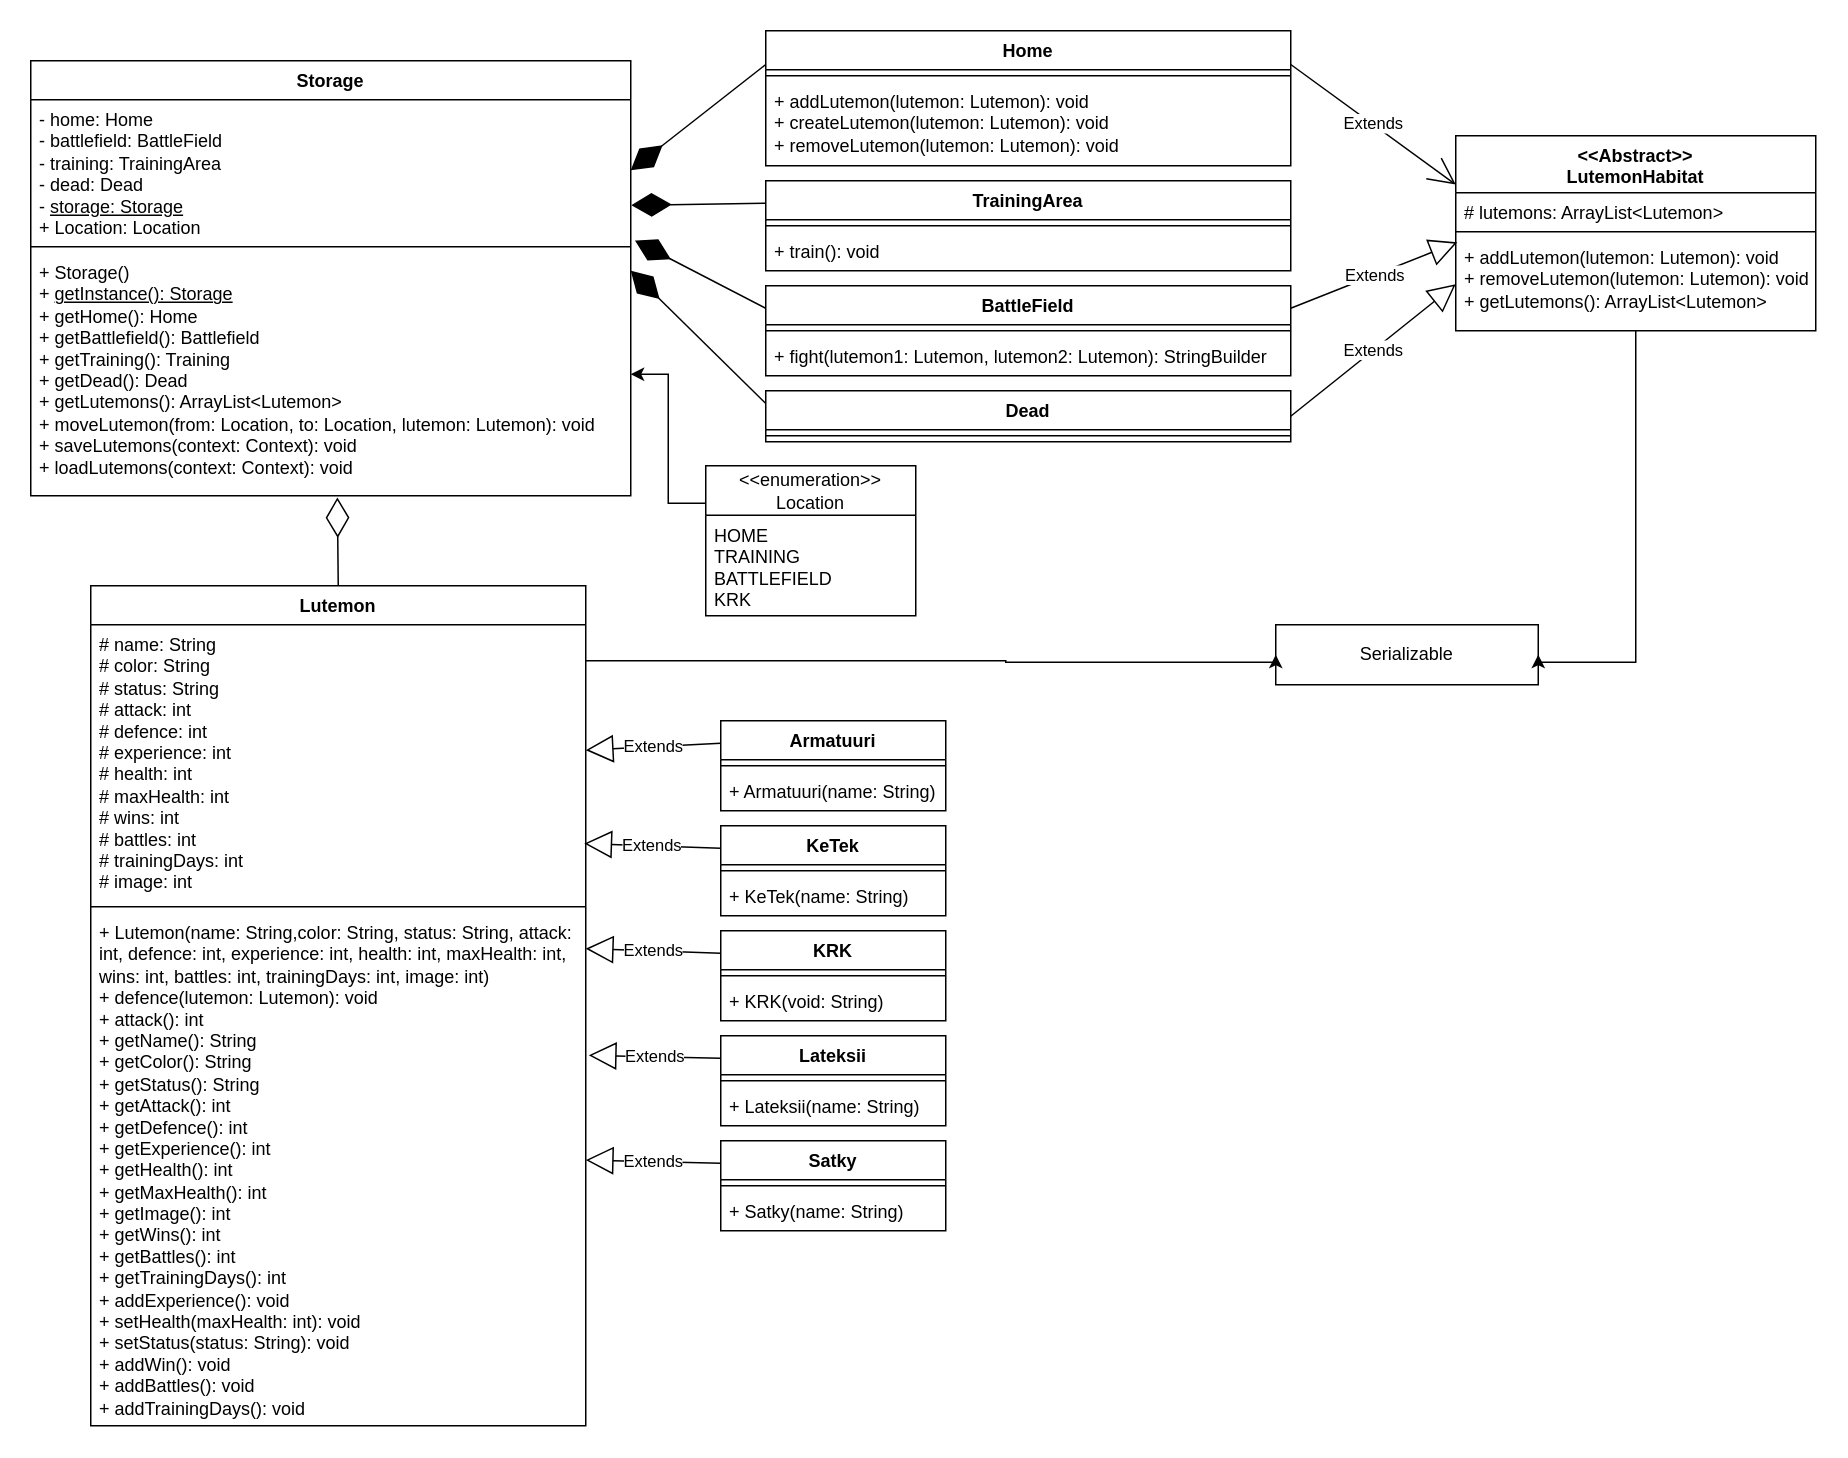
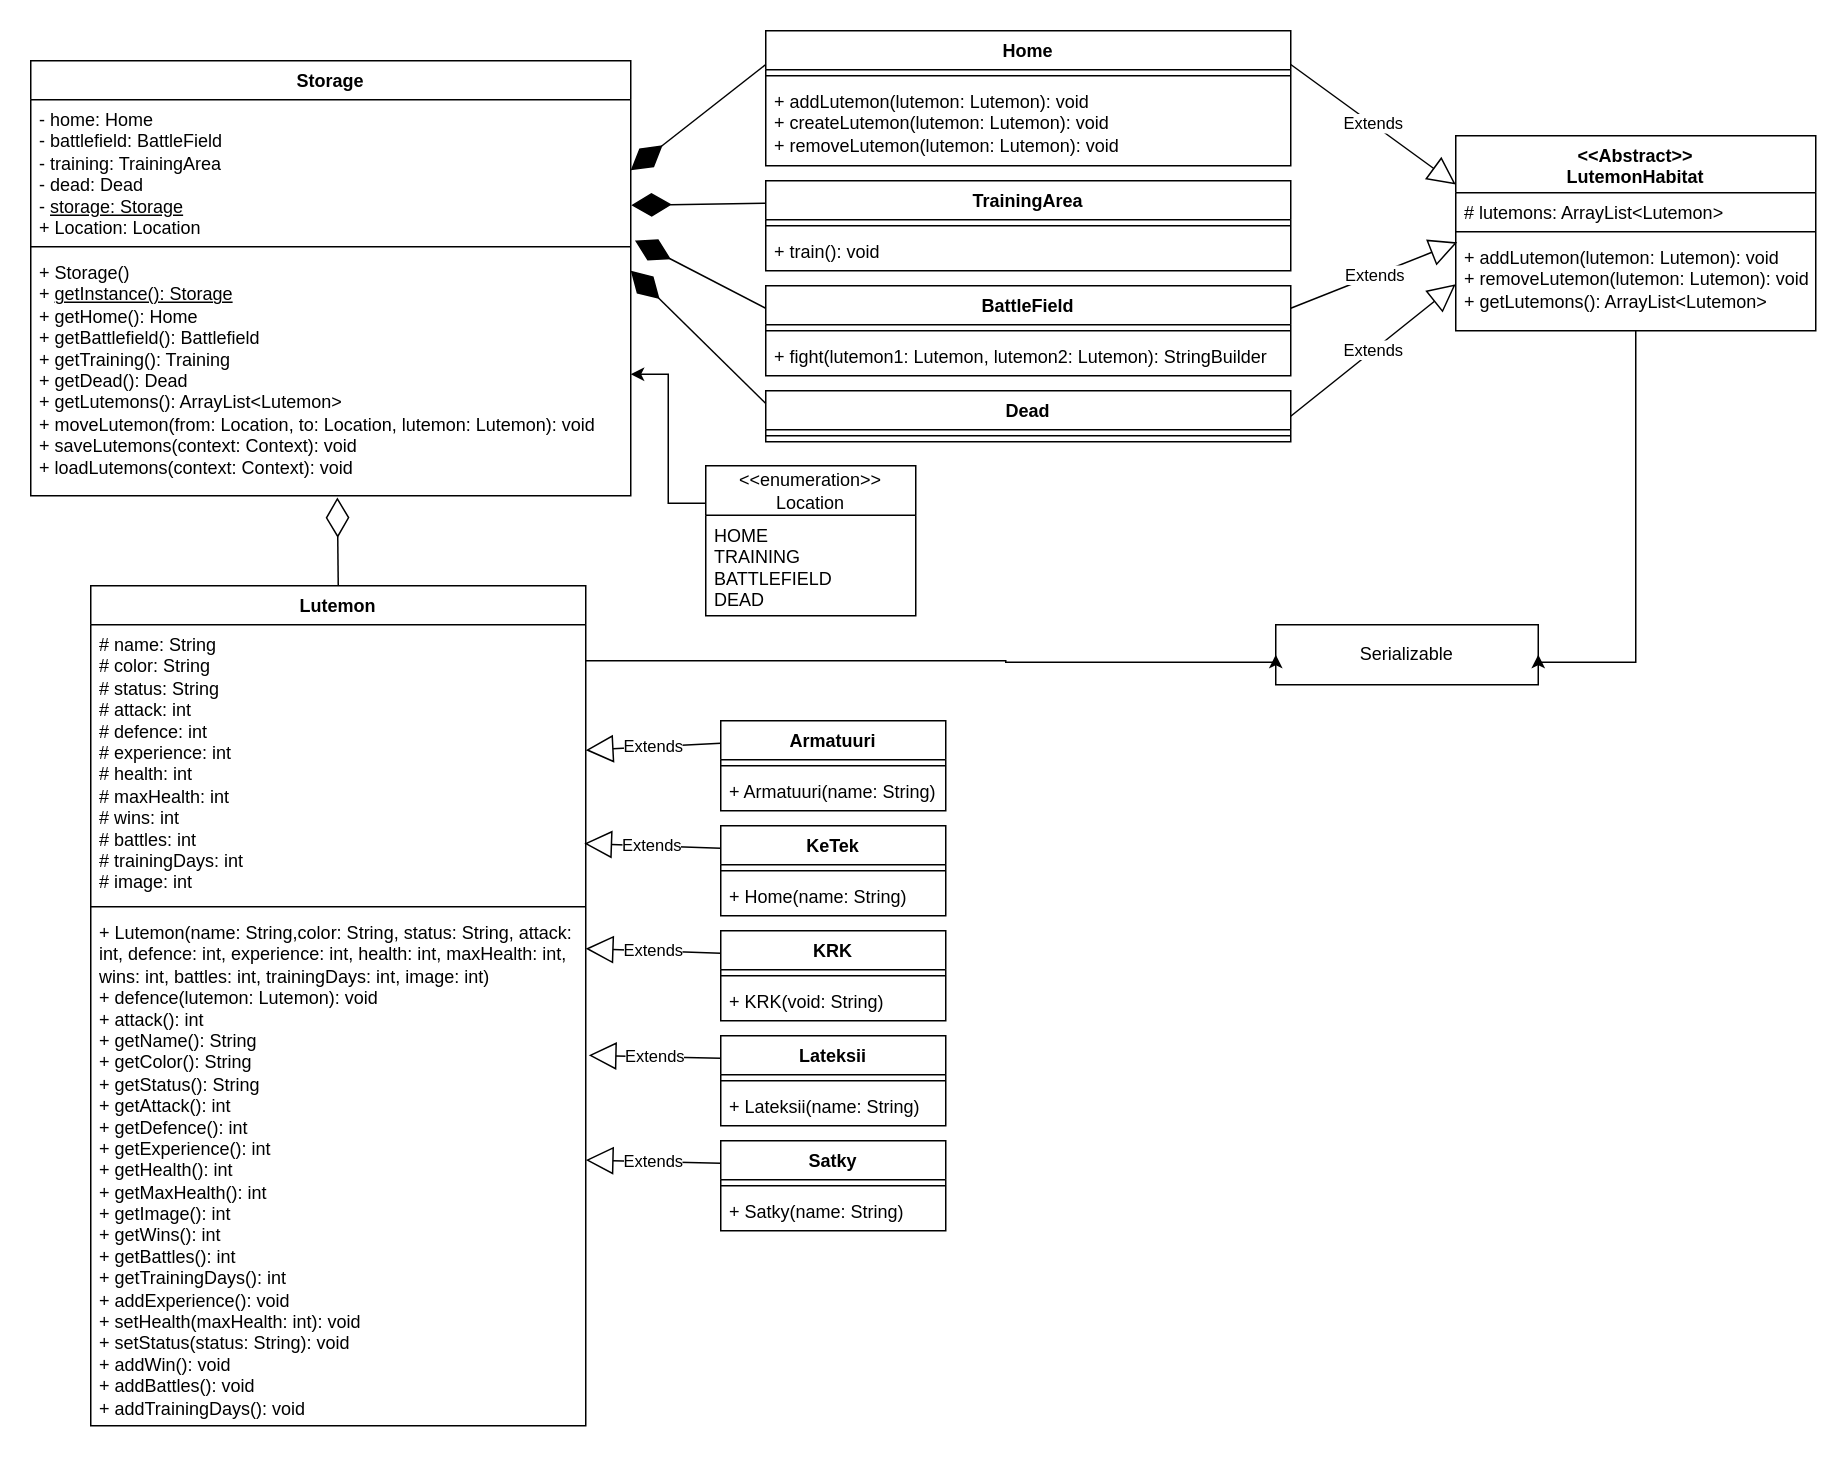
edge "Home" -> "<<Abstract>> LutemonHabitat": arrowhead open -> block
node "HOME TRAINING BATTLEFIELD KRK": label "HOME TRAINING BATTLEFIELD KRK" -> "HOME TRAINING BATTLEFIELD DEAD"
node "+ KeTek(name: String)": label "+ KeTek(name: String)" -> "+ Home(name: String)"
